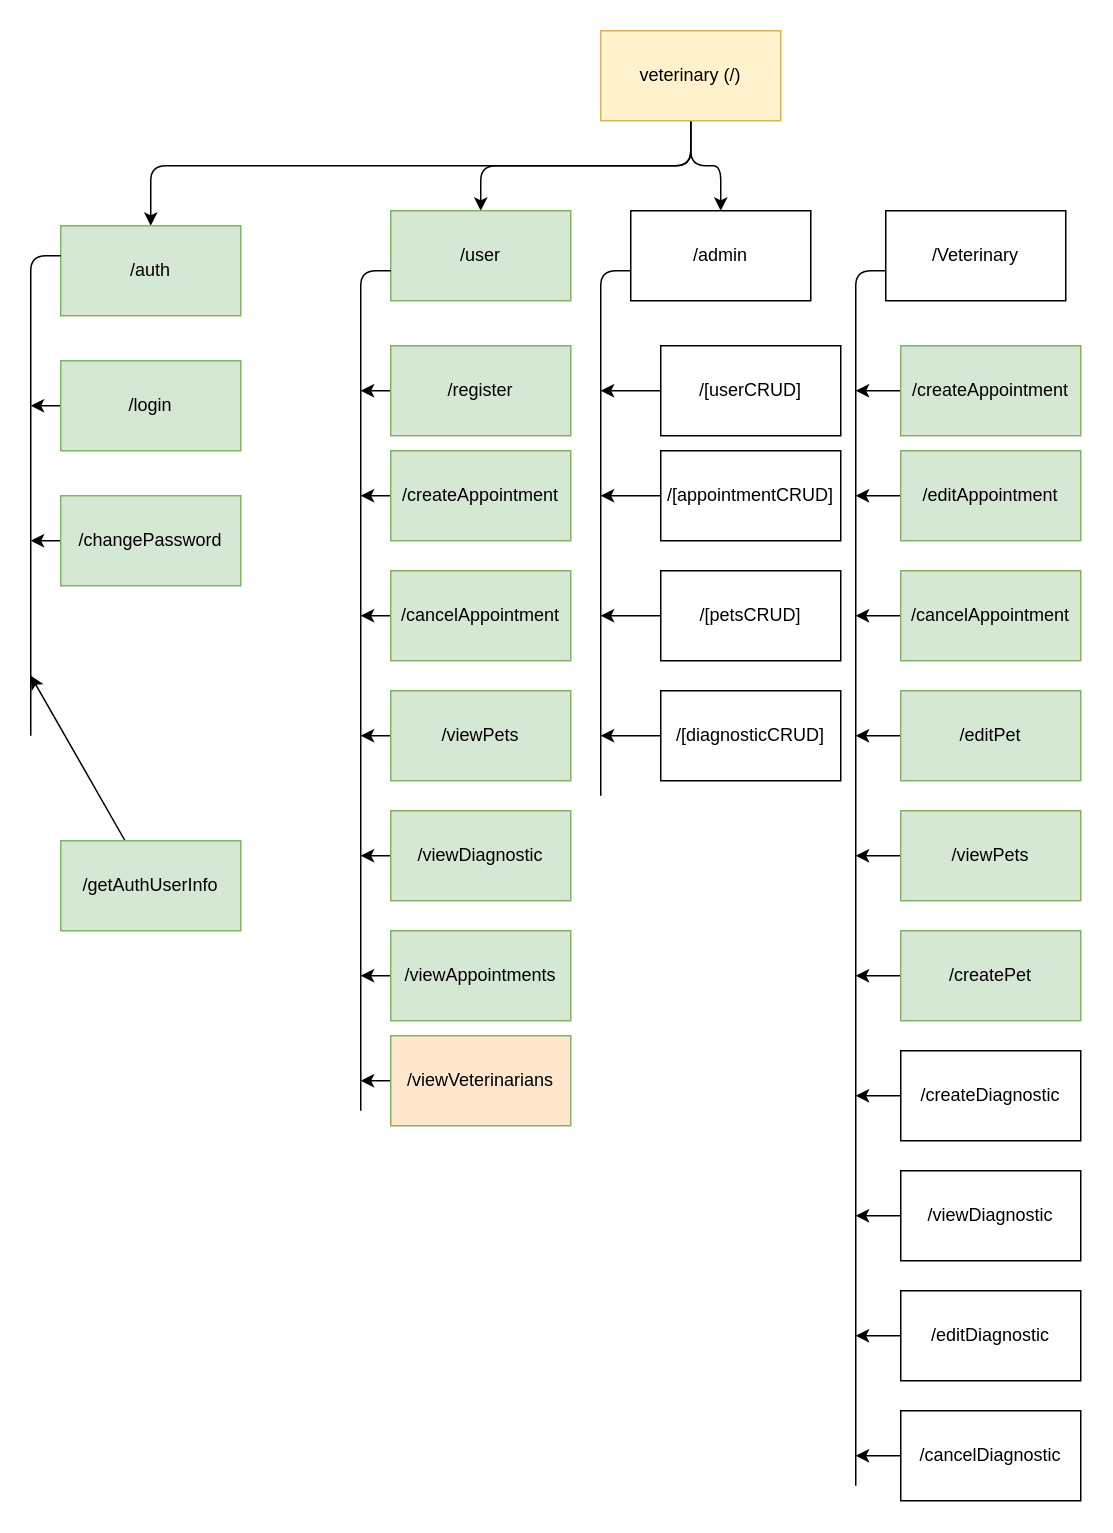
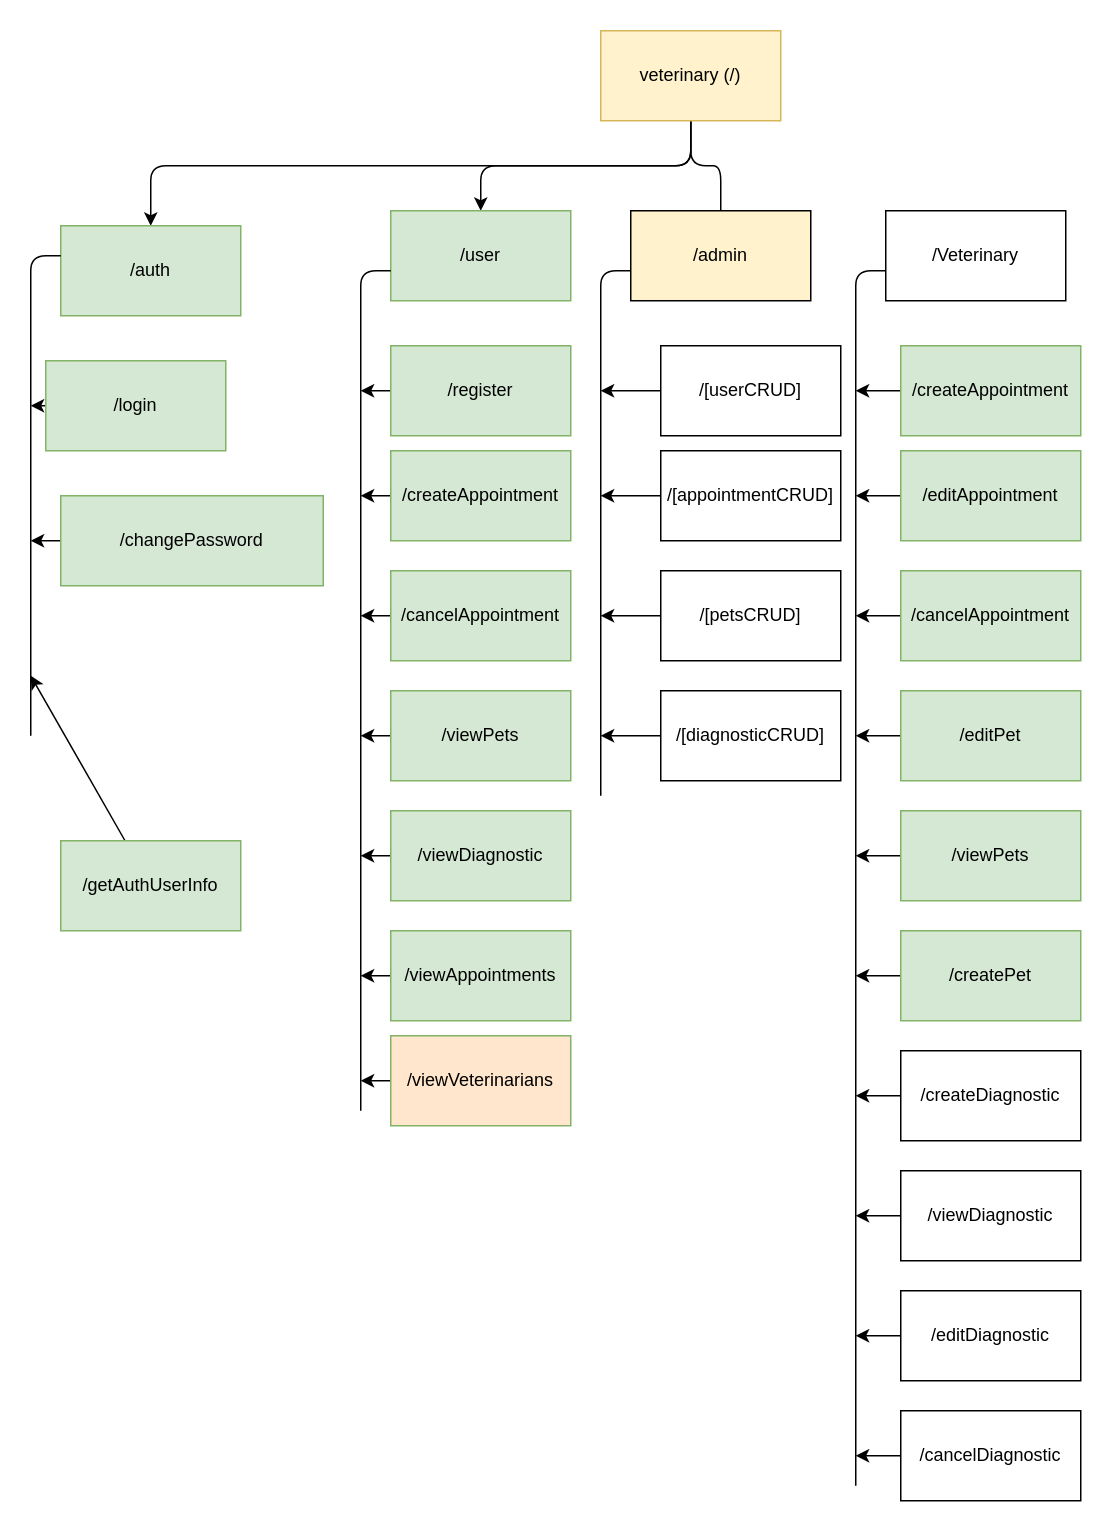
edge "veterinary (/)" -> "/admin": arrowhead classic -> none
node "/admin": fillcolor #ffffff -> #fff2cc
node "/login": moved (151, 406) -> (136, 406)
node "/changePassword": size 180x90 -> 263x90
